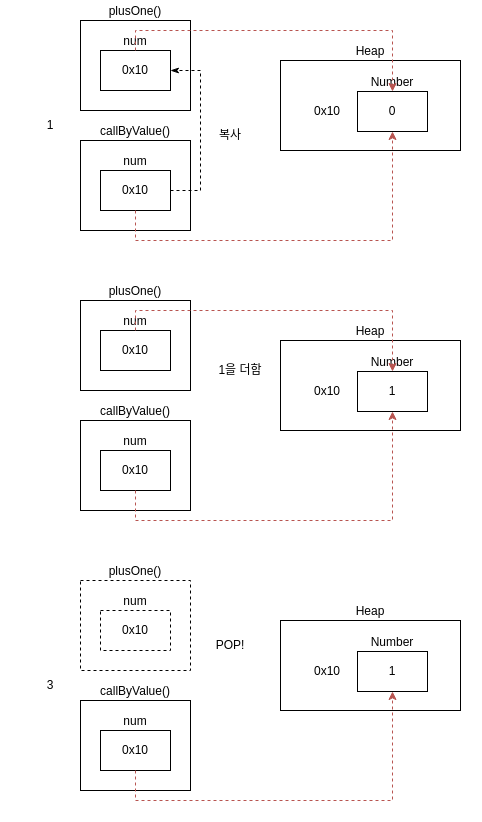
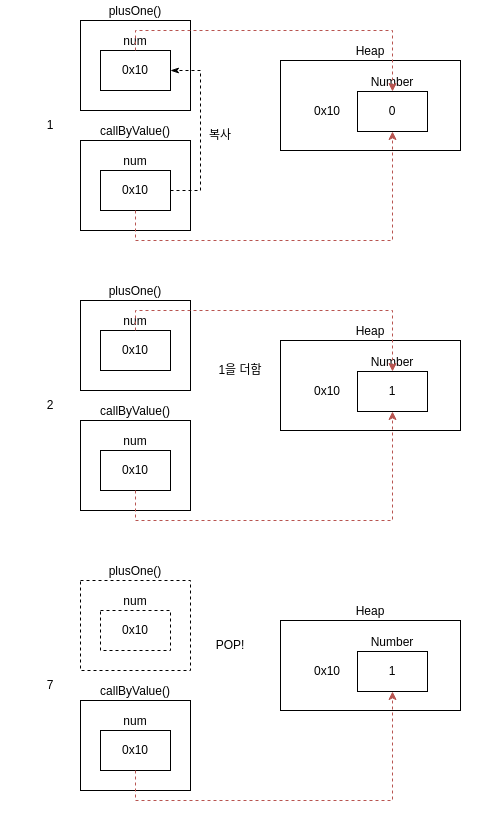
node "복사": moved (231, 136) -> (221, 136)
node "2": added
node "3": label "3" -> "7"
